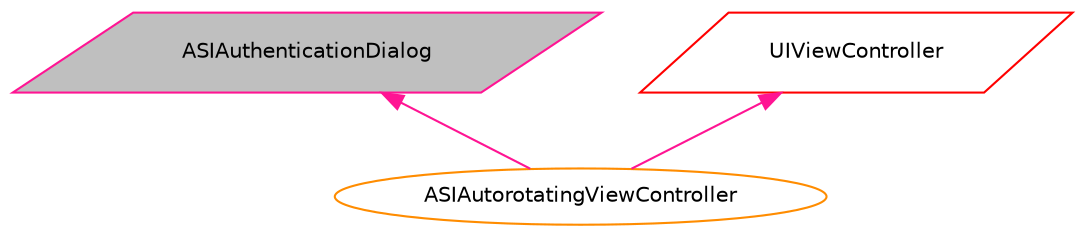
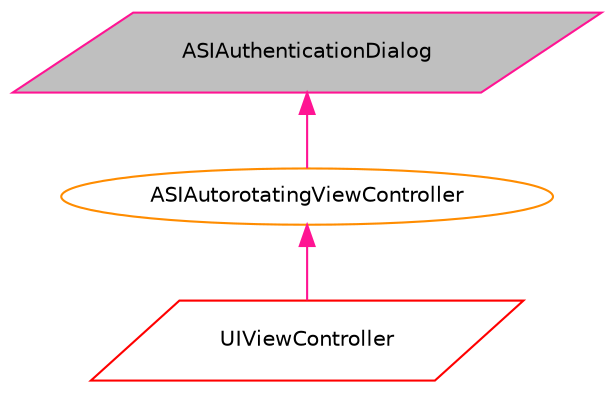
edge "ASIAutorotatingViewController" -> "UIViewController": reversed
